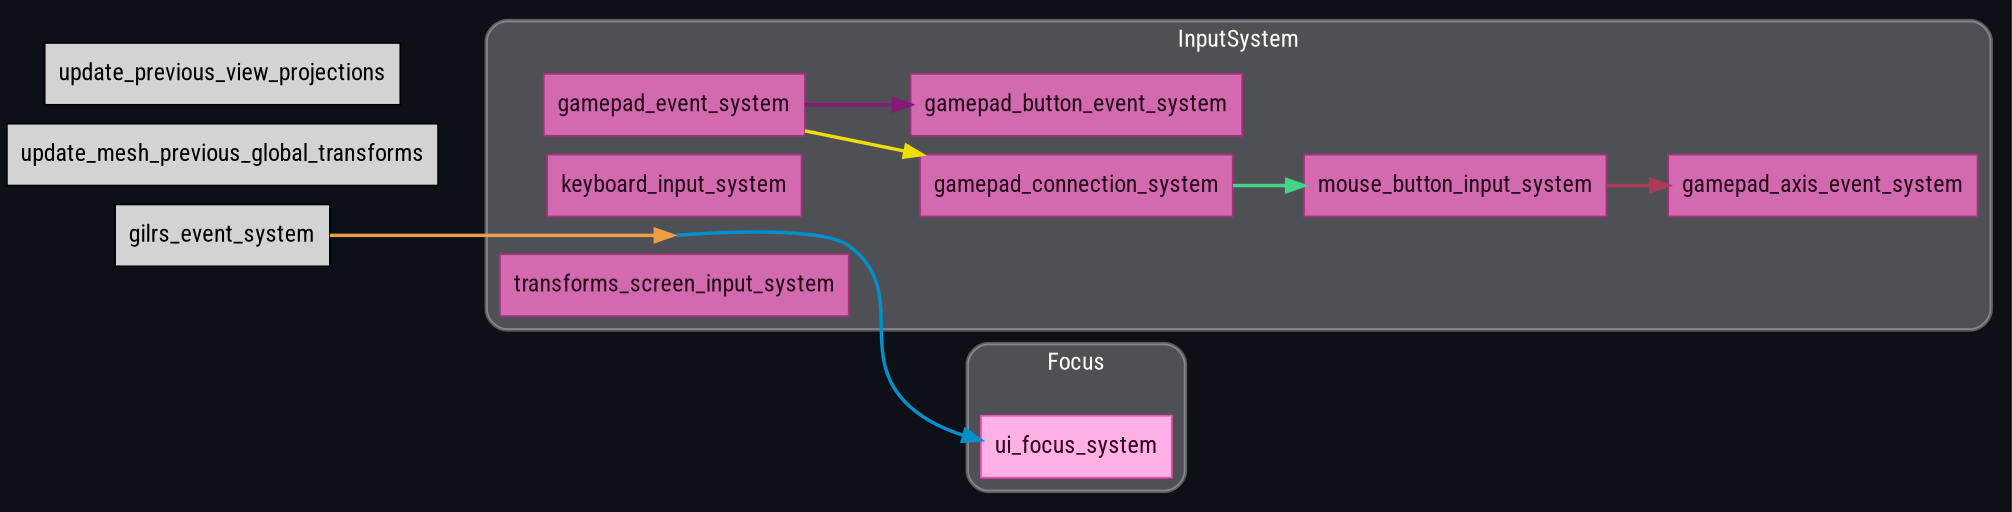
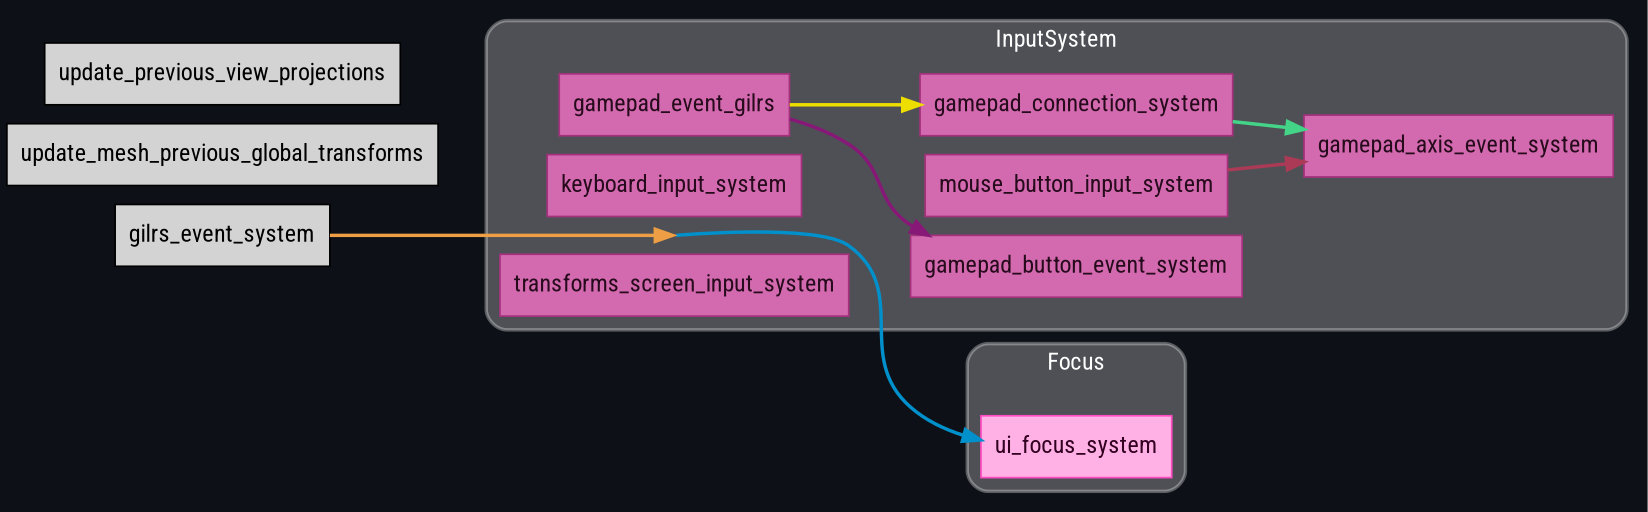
node "gamepad_event_system": label "gamepad_event_system" -> "gamepad_event_gilrs"
edge "gamepad_connection_system" -> "mouse_button_input_system": now "gamepad_connection_system" -> "gamepad_axis_event_system"
